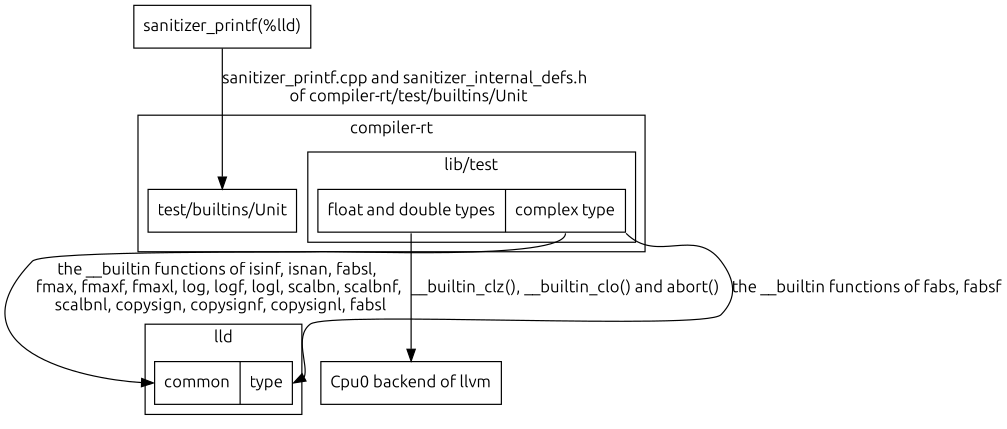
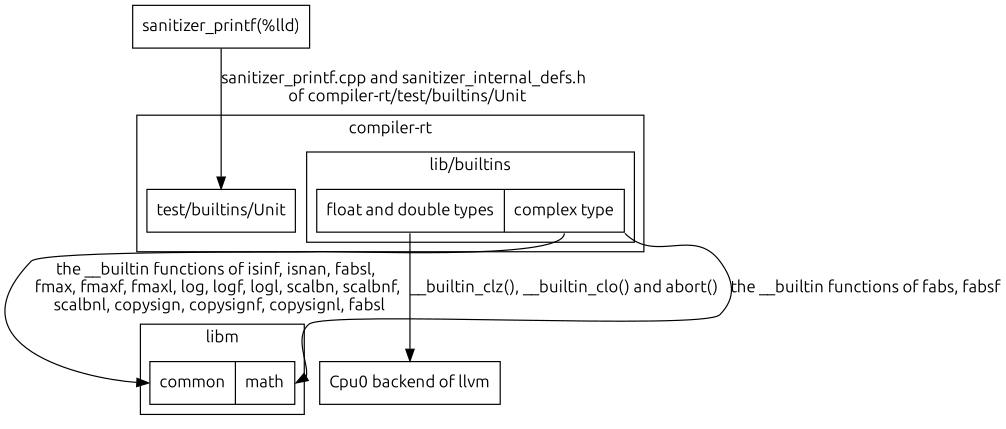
cluster "lib/test": label "lib/test" -> "lib/builtins"
cluster "lld": label "lld" -> "libm"
node "common": text "type" -> "math"
